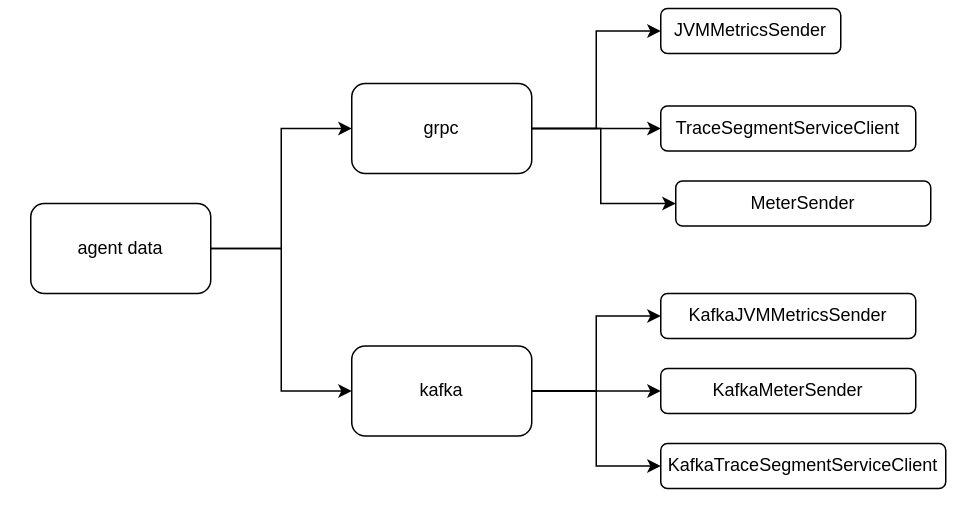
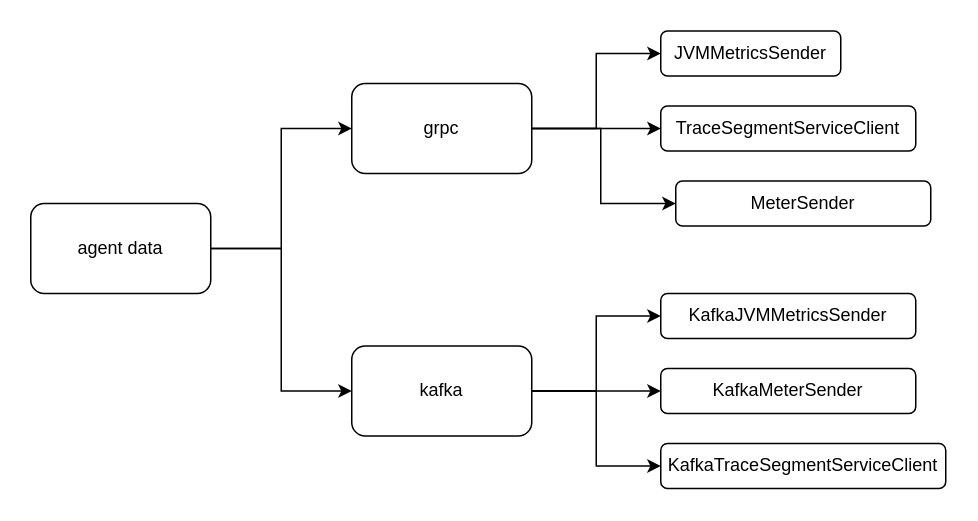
node "JVMMetricsSender": moved (751, 31) -> (751, 53)
